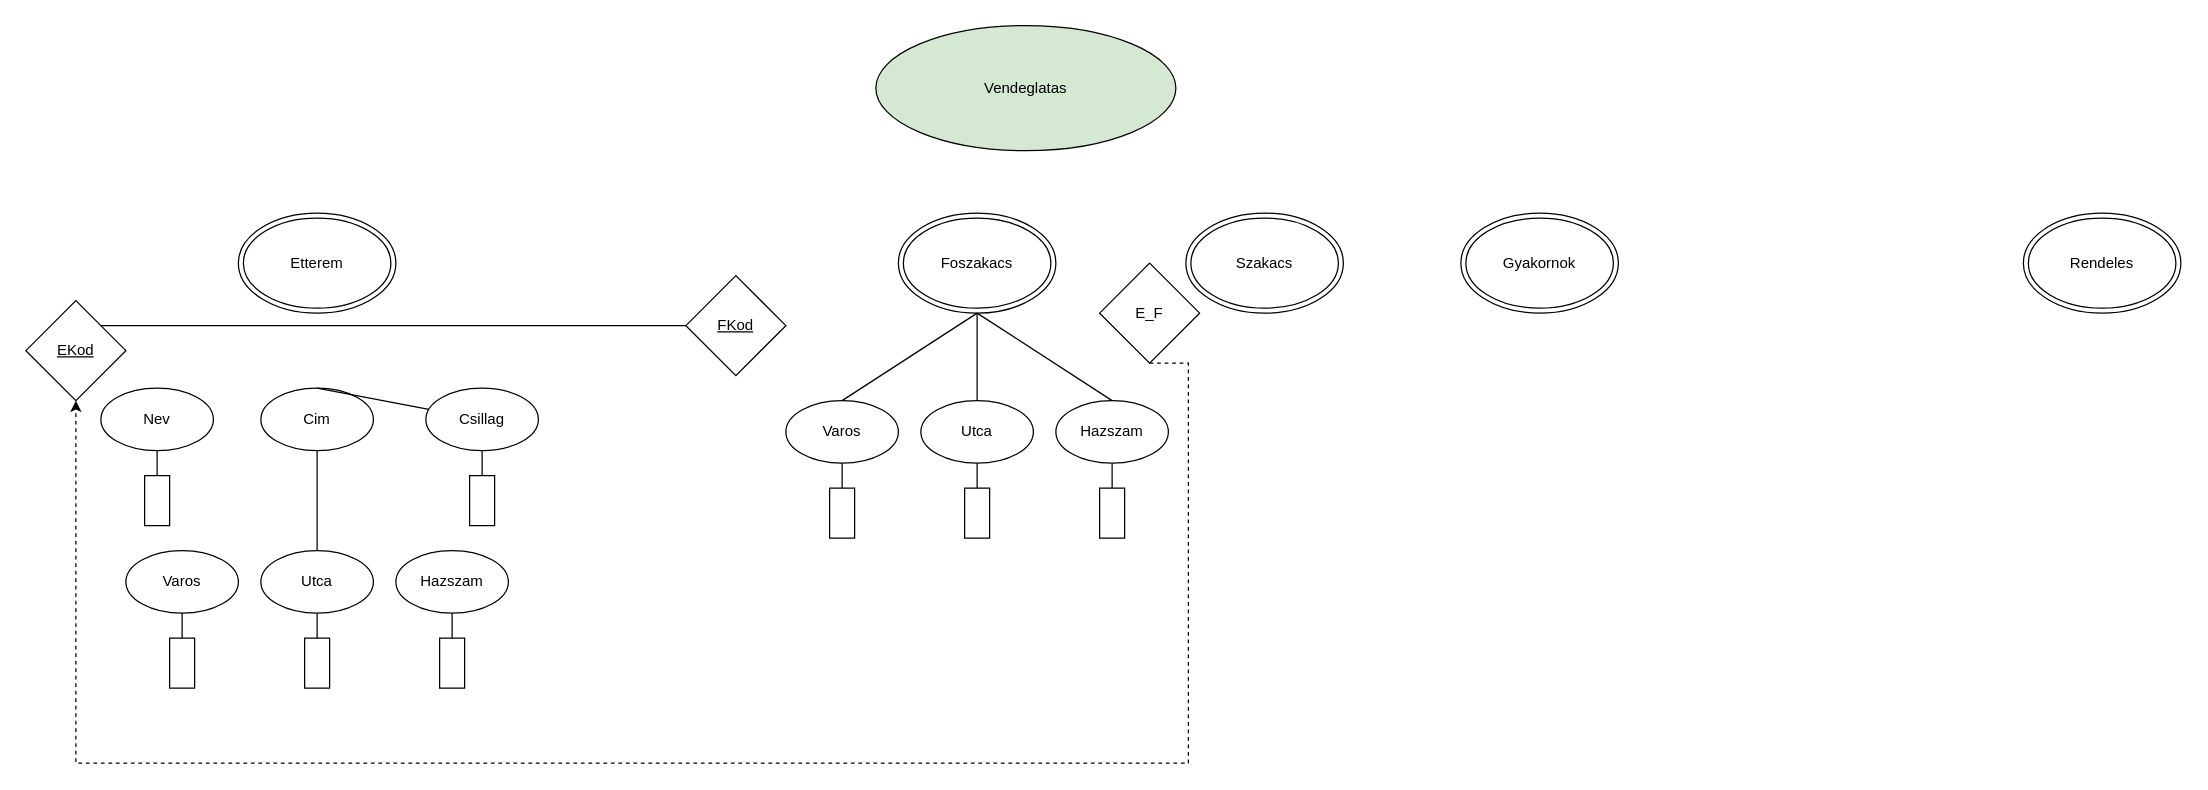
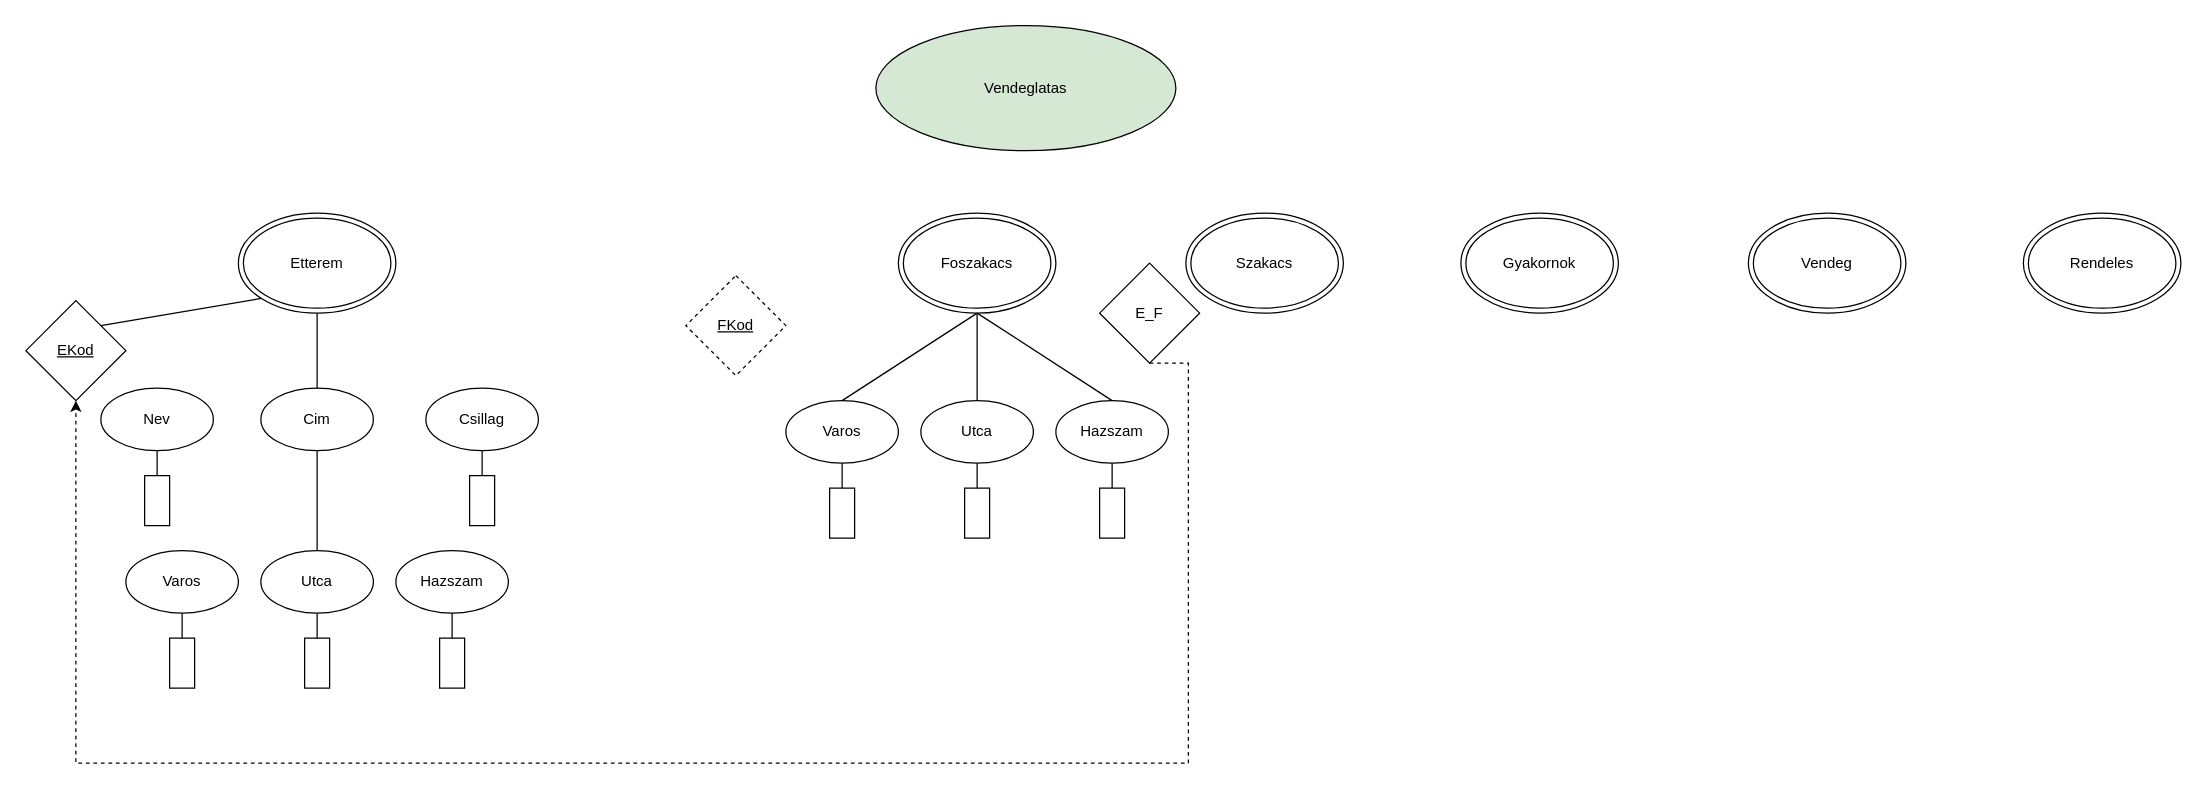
node "Vendeg": added
edge "FKod" -- "EKod": now "Etterem" -- "EKod"
node "FKod": style solid -> dashed
edge "Cim" -- "Csillag": now "Cim" -- "Etterem"
